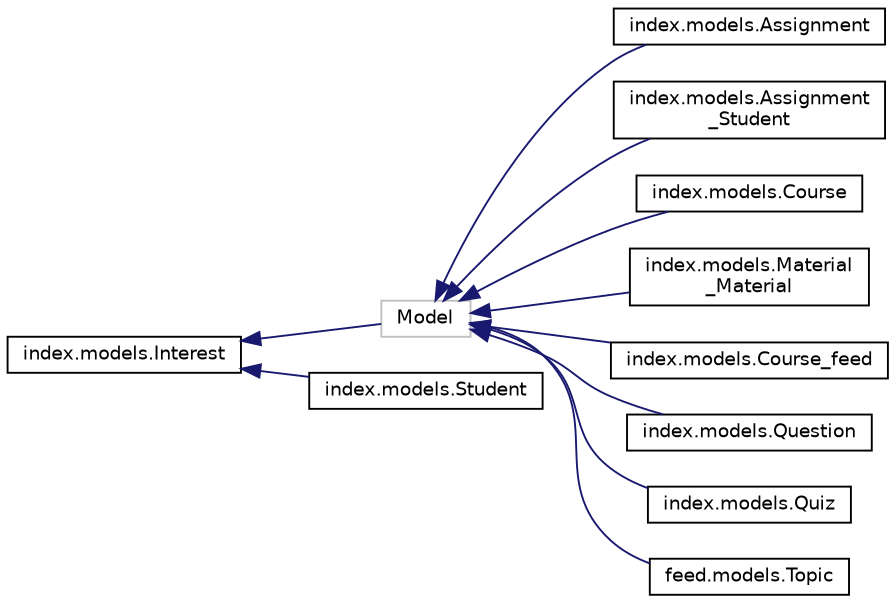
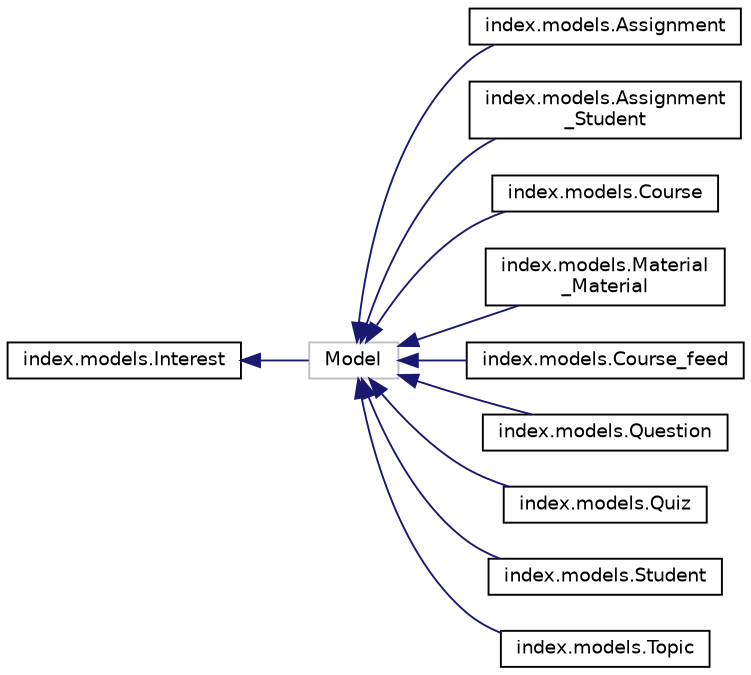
edge "index.models.Student" -> "index.models.Interest": now "index.models.Student" -> "Model"
node "feed.models.Topic": label "feed.models.Topic" -> "index.models.Topic"
